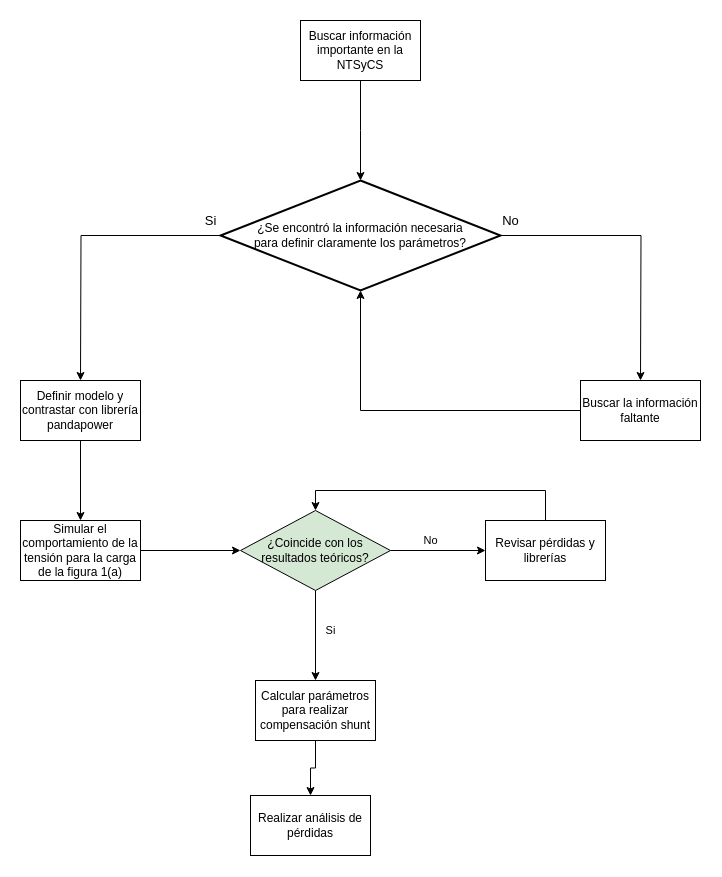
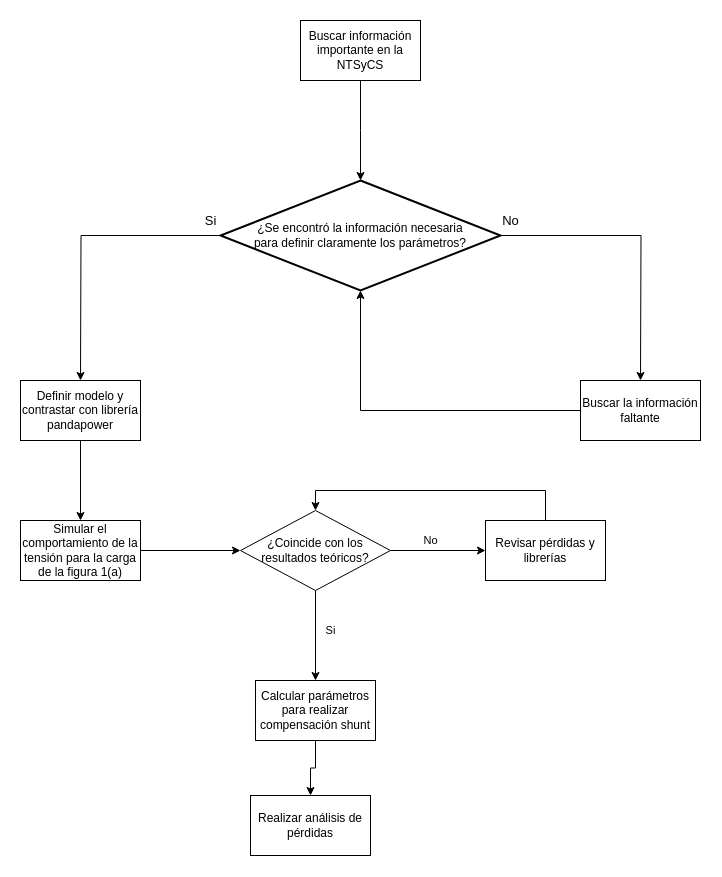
node "¿Coincide con los resultados teóricos?": fillcolor #d5e8d4 -> #ffffff
